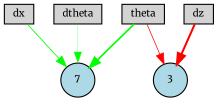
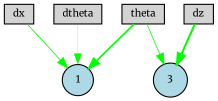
edge "theta" -> "3": color red -> green
edge "dz" -> "3": color red -> green
node "7": label "7" -> "1"
